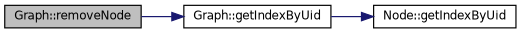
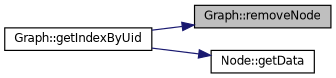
edge "Graph::removeNode" -> "Graph::getIndexByUid": reversed
node "Node::getIndexByUid": label "Node::getIndexByUid" -> "Node::getData"
